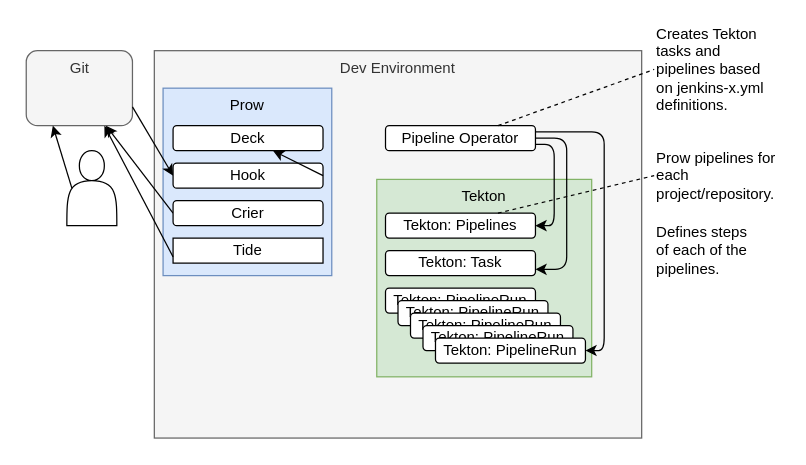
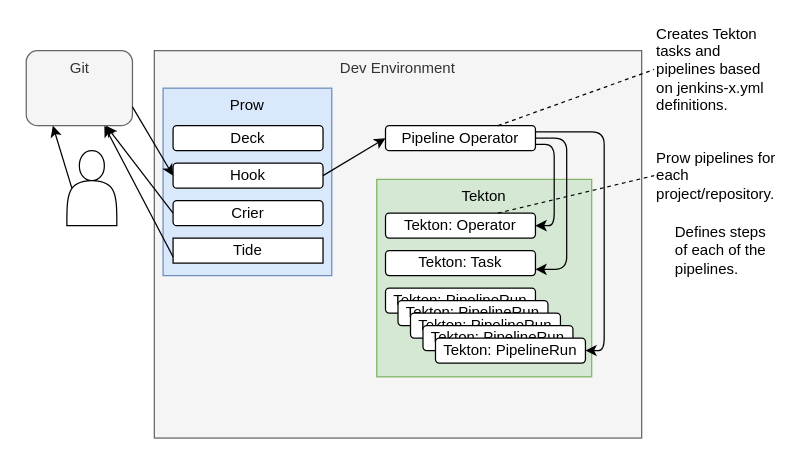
edge "Hook" -> "Deck": now "Hook" -> "Pipeline Operator"
node "Tekton: Pipelines": label "Tekton: Pipelines" -> "Tekton: Operator"
node "Defines steps of each of the pipelines.": moved (704, 251) -> (723, 251)
